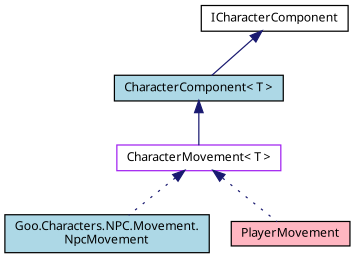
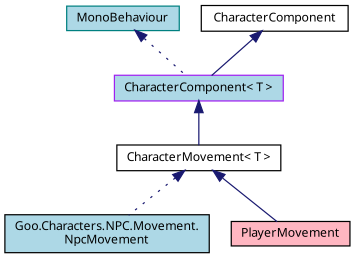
node "MonoBehaviour": added
node "ICharacterComponent": label "ICharacterComponent" -> "CharacterComponent"
node "CharacterComponent< T >": color black -> purple
node "CharacterMovement< T >": color purple -> black
edge "PlayerMovement" -> "CharacterMovement< T >": style dotted -> solid
